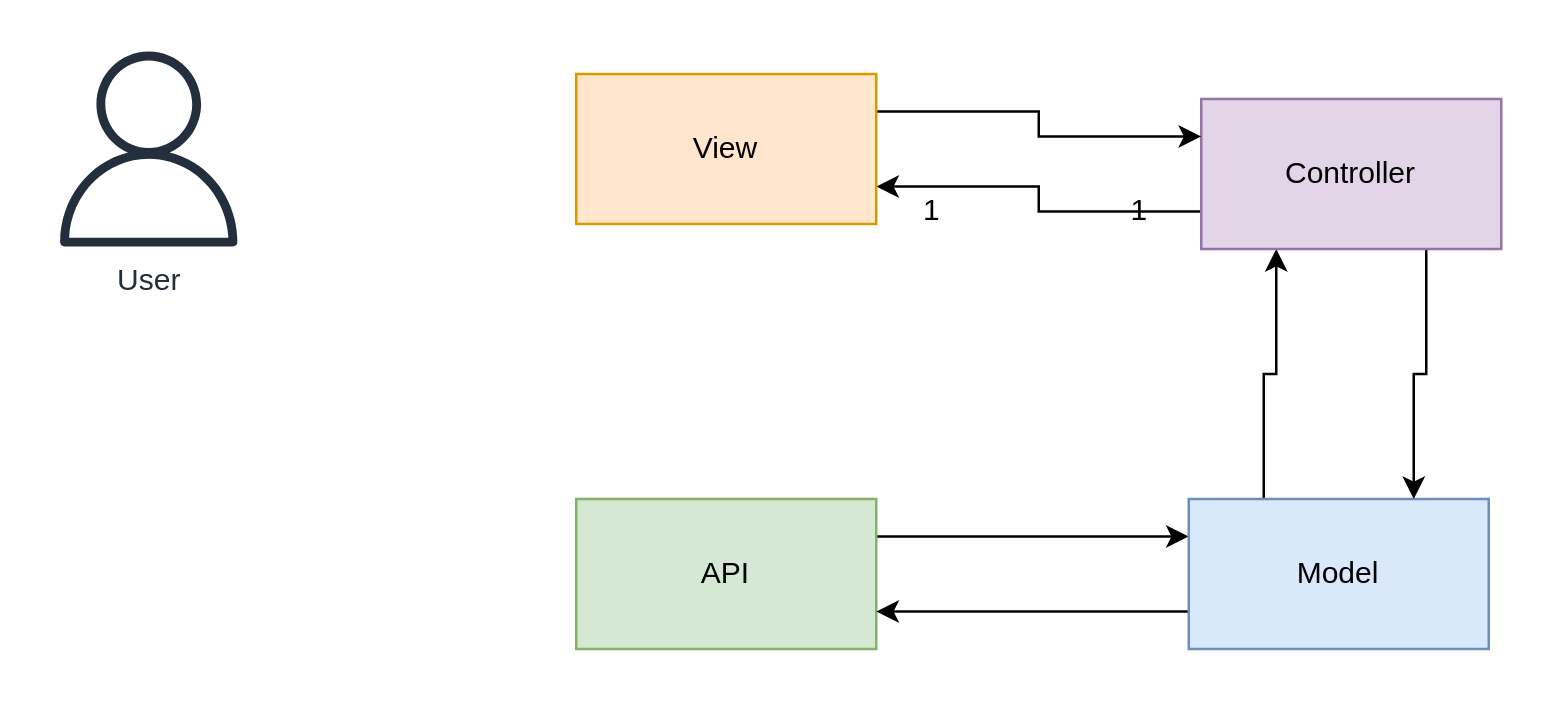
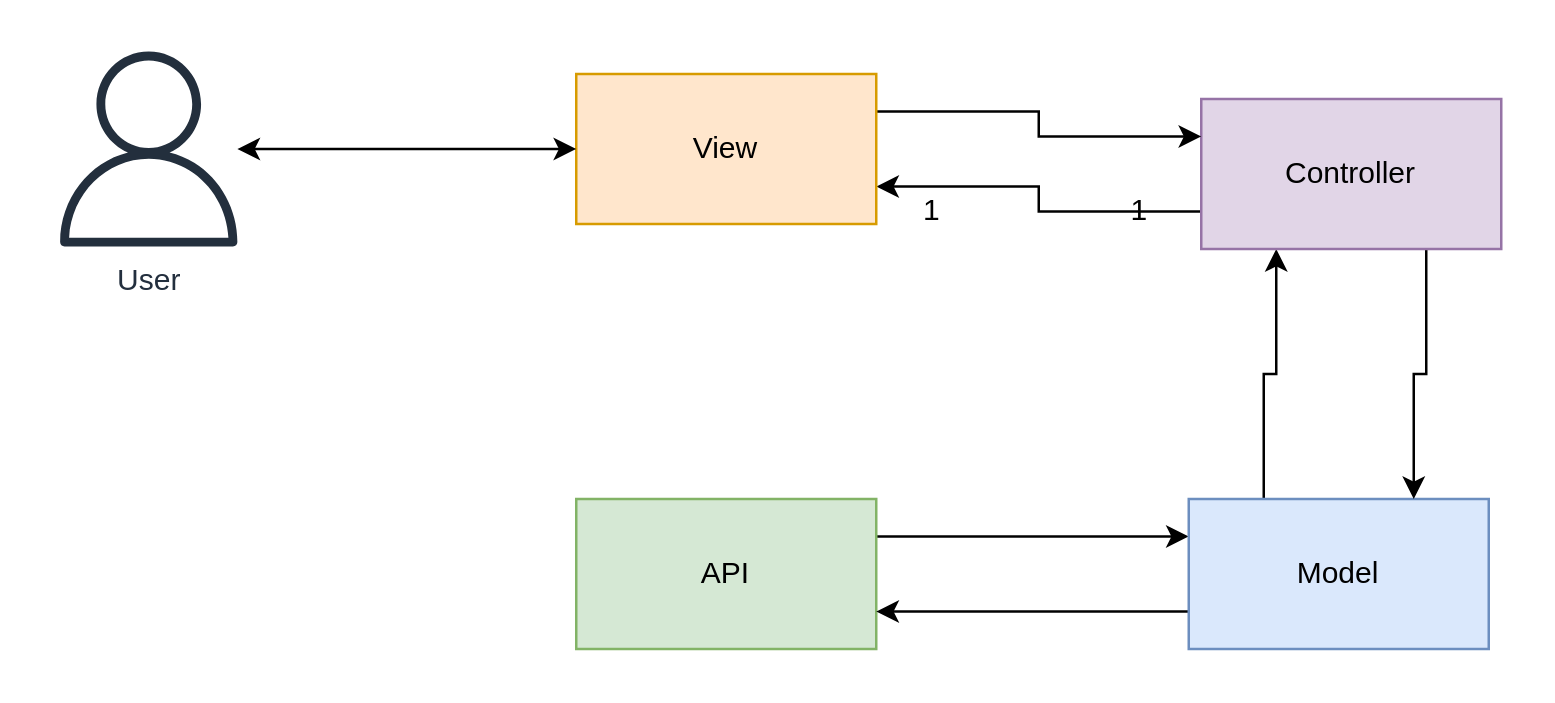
edge "User" -- "View": added
